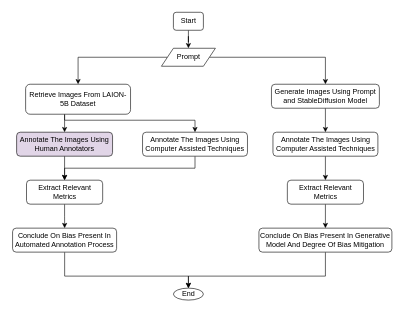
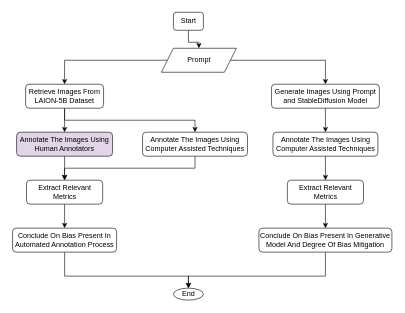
node "Prompt": size 54x18 -> 75x24
node "Retrieve Images From LAION-5B Dataset": size 105x30 -> 78x24
